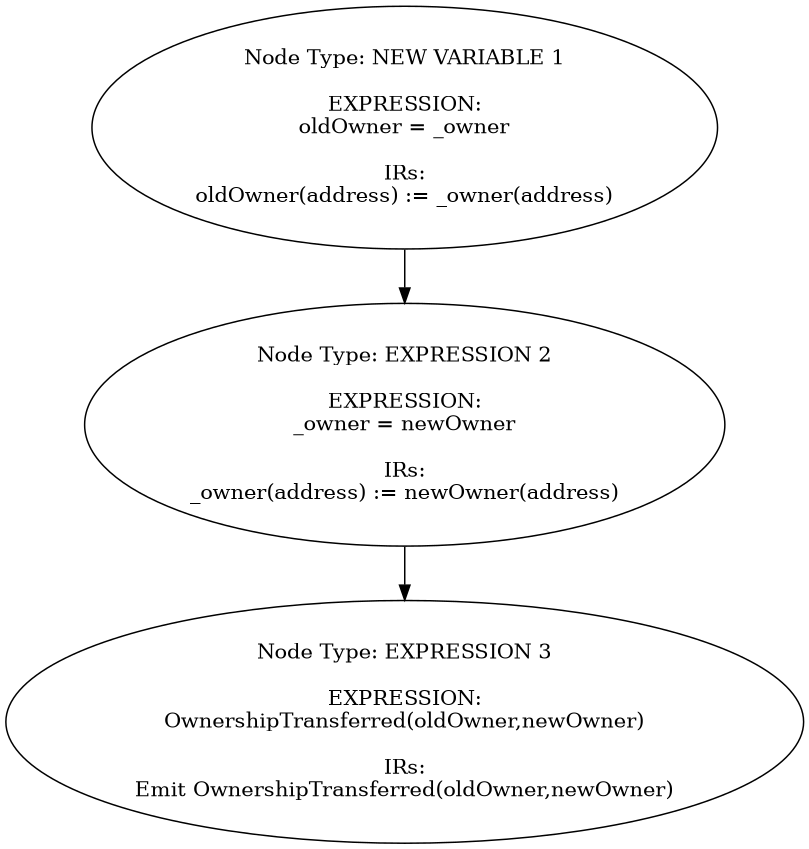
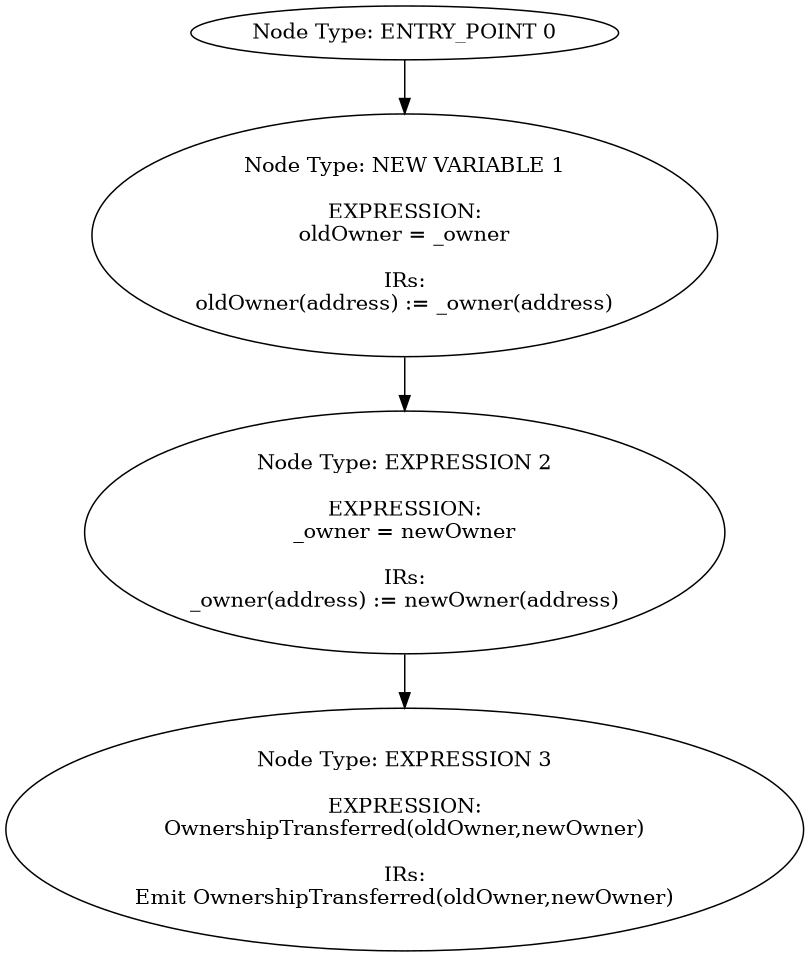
node "Node Type: ENTRY_POINT 0": added
